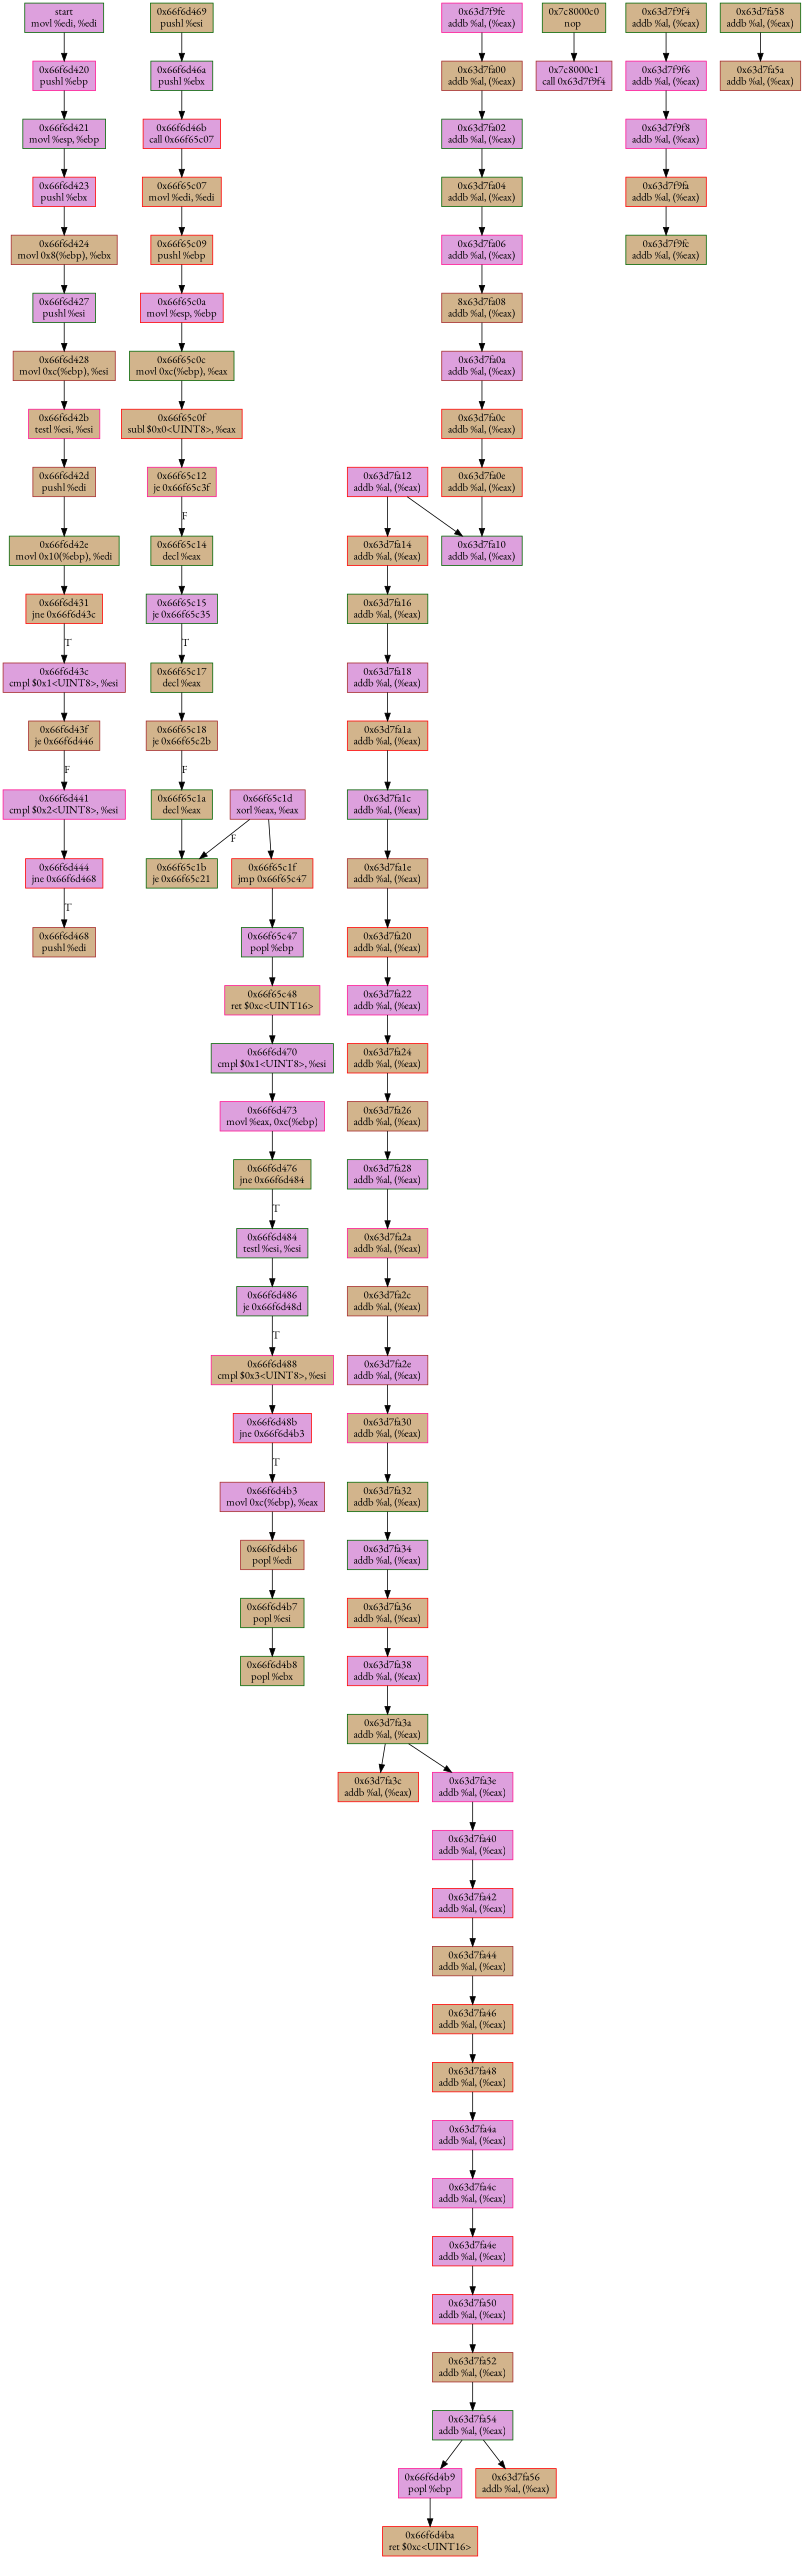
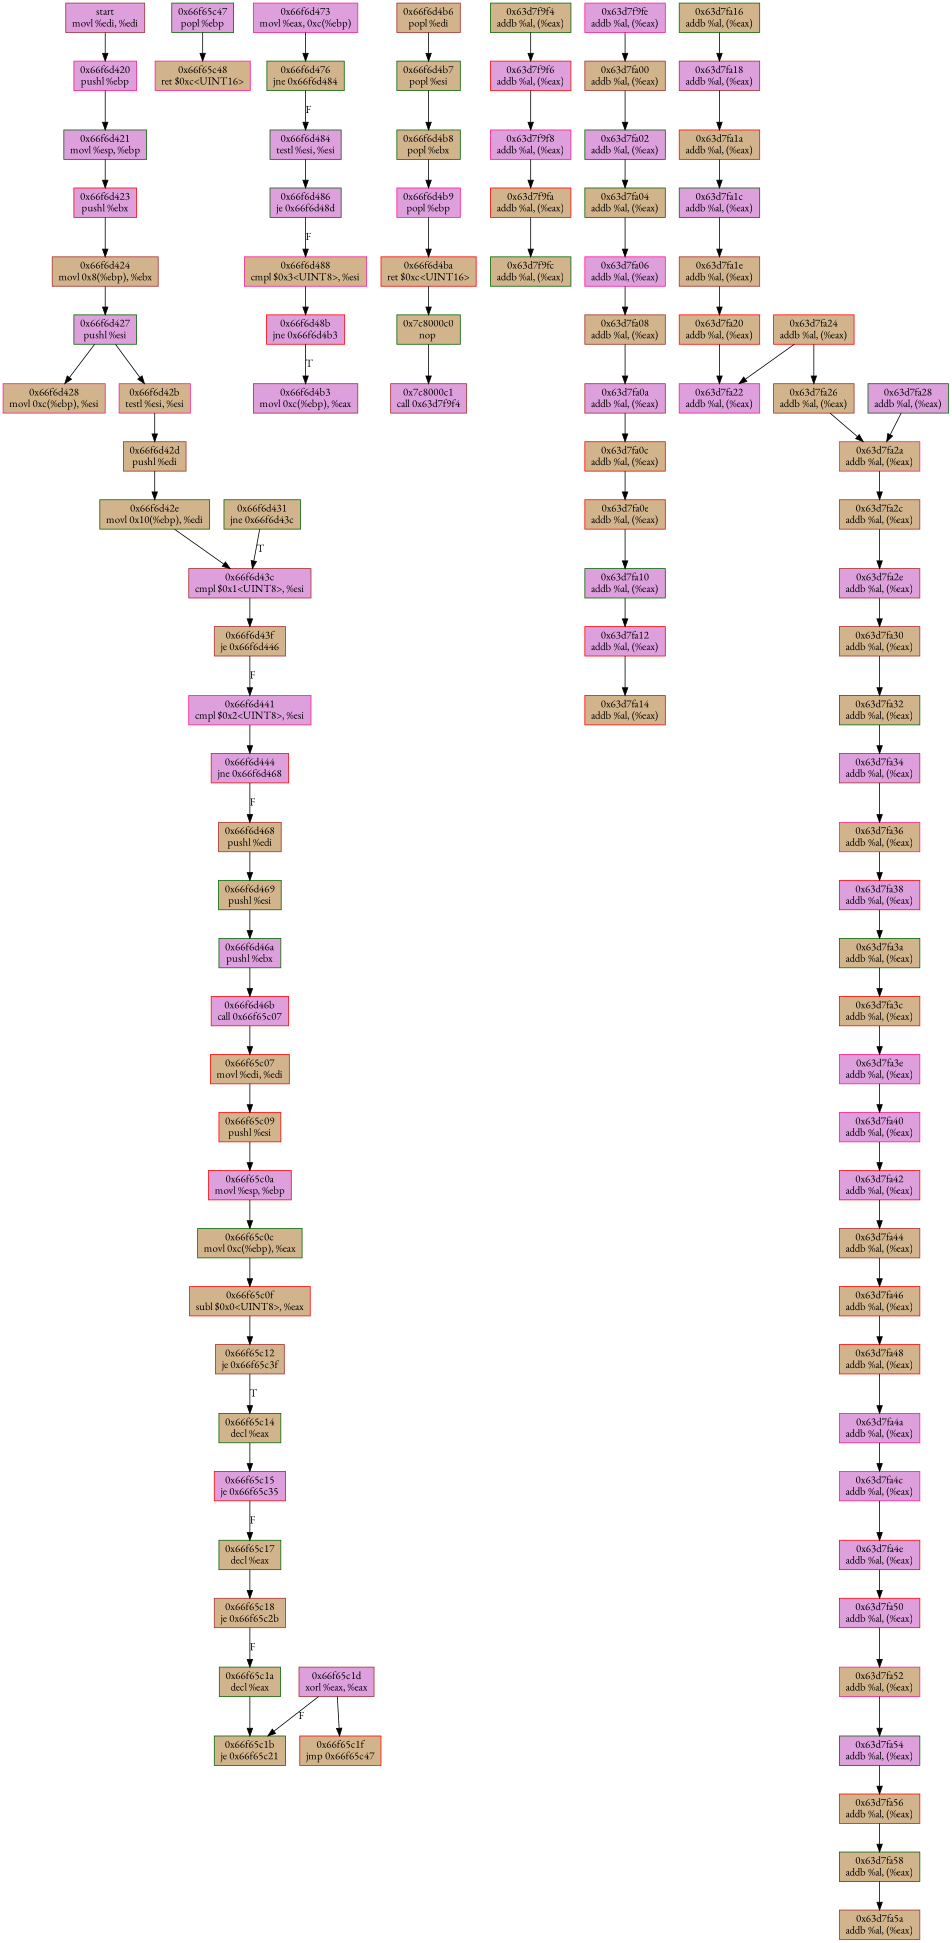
node "start movl %edi, %edi": color darkgreen -> brown
node "0x63d7f9f6 addb %al, (%eax)": color deeppink -> red
node "0x66f65c09 pushl %ebp": label "0x66f65c09 pushl %ebp" -> "0x66f65c09 pushl %esi"
edge "0x66f6d4ba ret $0xc<UINT16>" -> "0x7c8000c0 nop": added
node "8x63d7fa08 addb %al, (%eax)": label "8x63d7fa08 addb %al, (%eax)" -> "0x63d7fa08 addb %al, (%eax)"
node "0x66f6d428 movl 0xc(%ebp), %esi": color brown -> deeppink
edge "0x66f6d428 movl 0xc(%ebp), %esi" -> "0x66f6d42b testl %esi, %esi": now "0x66f6d427 pushl %esi" -> "0x66f6d42b testl %esi, %esi"
node "0x66f65c12 je 0x66f65c3f": color deeppink -> brown
edge "0x63d7fa12 addb %al, (%eax)" -> "0x63d7fa10 addb %al, (%eax)": reversed
edge "0x66f65c12 je 0x66f65c3f" -> "0x66f65c14 decl %eax": label "F" -> "T"
edge "0x66f6d42e movl 0x10(%ebp), %edi" -> "0x66f6d431 jne 0x66f6d43c": now "0x66f6d42e movl 0x10(%ebp), %edi" -> "0x66f6d43c cmpl $0x1<UINT8>, %esi"
edge "0x63d7fa14 addb %al, (%eax)" -> "0x63d7fa16 addb %al, (%eax)": removed
node "0x66f6d431 jne 0x66f6d43c": color red -> darkgreen
node "0x66f65c15 je 0x66f65c35": color darkgreen -> red
edge "0x66f65c15 je 0x66f65c35" -> "0x66f65c17 decl %eax": label "T" -> "F"
edge "0x66f6d468 pushl %edi" -> "0x66f6d469 pushl %esi": added
edge "0x66f65c1f jmp 0x66f65c47" -> "0x66f65c47 popl %ebp": removed
edge "0x66f6d444 jne 0x66f6d468" -> "0x66f6d468 pushl %edi": label "T" -> "F"
edge "0x63d7fa22 addb %al, (%eax)" -> "0x63d7fa24 addb %al, (%eax)": reversed
node "0x66f6d470 cmpl $0x1<UINT8>, %esi": removed
edge "0x63d7fa26 addb %al, (%eax)" -> "0x63d7fa28 addb %al, (%eax)": now "0x63d7fa26 addb %al, (%eax)" -> "0x63d7fa2a addb %al, (%eax)"
edge "0x66f6d476 jne 0x66f6d484" -> "0x66f6d484 testl %esi, %esi": label "T" -> "F"
edge "0x66f6d486 je 0x66f6d48d" -> "0x66f6d488 cmpl $0x3<UINT8>, %esi": label "T" -> "F"
node "0x63d7fa30 addb %al, (%eax)": color deeppink -> brown
edge "0x66f6d4b3 movl 0xc(%ebp), %eax" -> "0x66f6d4b6 popl %edi": removed
node "0x63d7fa34 addb %al, (%eax)": color darkgreen -> brown
node "0x63d7fa36 addb %al, (%eax)": color red -> deeppink
edge "0x63d7fa3a addb %al, (%eax)" -> "0x63d7fa3e addb %al, (%eax)": now "0x63d7fa3c addb %al, (%eax)" -> "0x63d7fa3e addb %al, (%eax)"
edge "0x63d7fa56 addb %al, (%eax)" -> "0x63d7fa58 addb %al, (%eax)": added
node "0x63d7fa52 addb %al, (%eax)": color brown -> deeppink
edge "0x63d7fa54 addb %al, (%eax)" -> "0x66f6d4b9 popl %ebp": now "0x66f6d4b8 popl %ebx" -> "0x66f6d4b9 popl %ebp"
